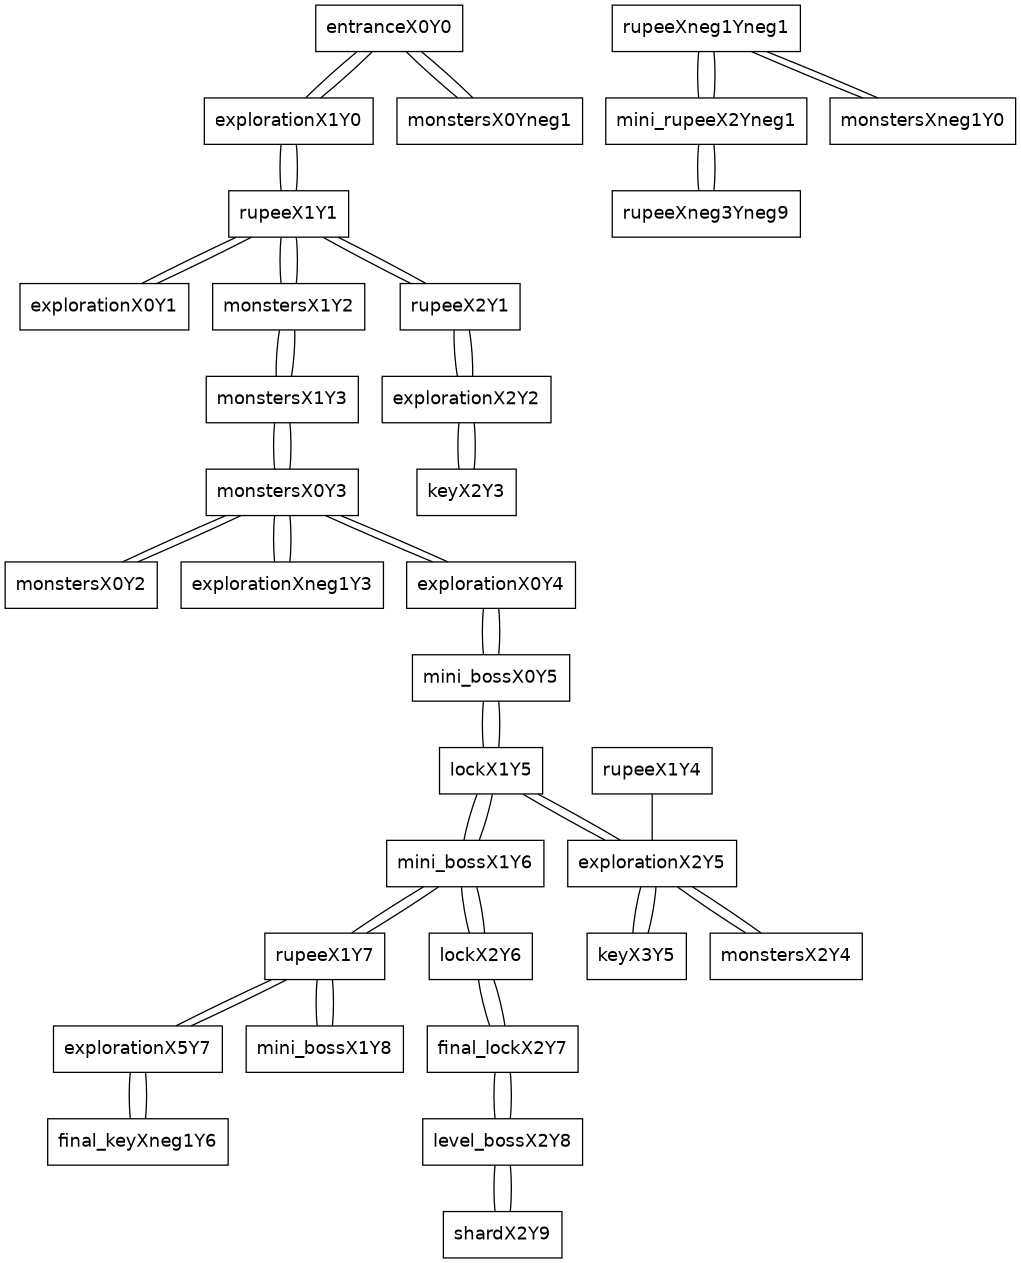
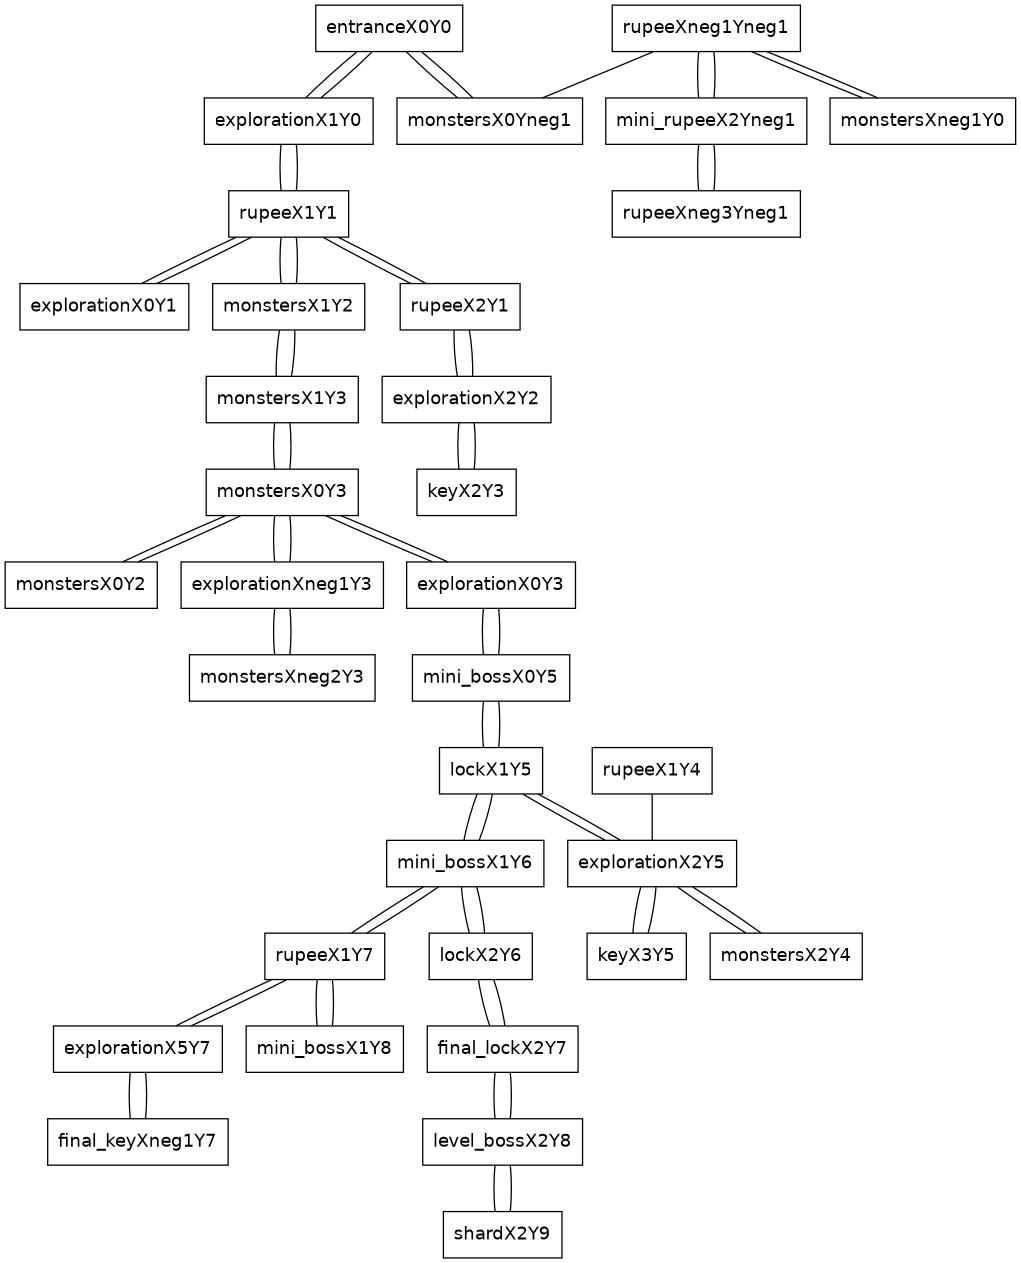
edge "rupeeXneg1Yneg1" -- "monstersX0Yneg1": added
node "rupeeXneg3Yneg9": label "rupeeXneg3Yneg9" -> "rupeeXneg3Yneg1"
node "explorationX0Y4": label "explorationX0Y4" -> "explorationX0Y3"
node "monstersXneg2Y3": added
node "final_keyXneg1Y6": label "final_keyXneg1Y6" -> "final_keyXneg1Y7"
